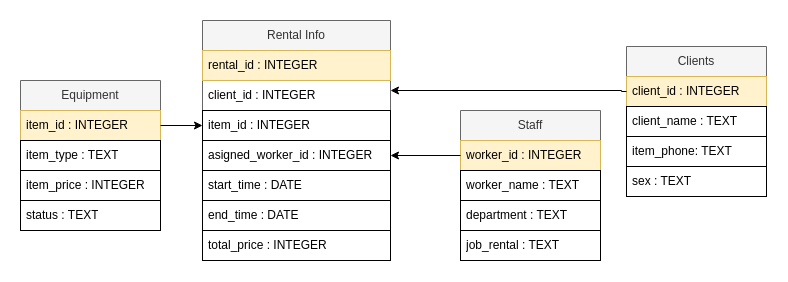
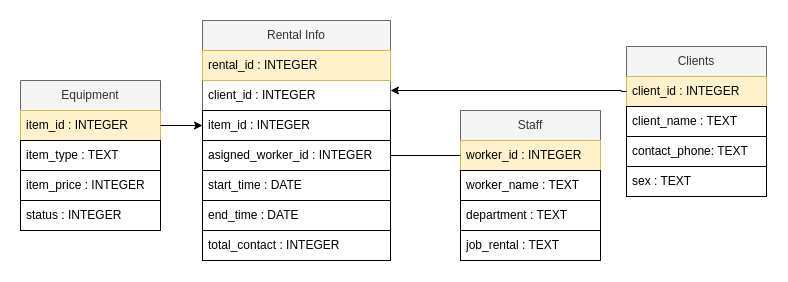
node "item_phone: TEXT": label "item_phone: TEXT" -> "contact_phone: TEXT"
edge "worker_id : INTEGER" -> "asigned_worker_id : INTEGER": arrowhead classic -> none
node "status : TEXT": label "status : TEXT" -> "status : INTEGER"
node "total_price : INTEGER": label "total_price : INTEGER" -> "total_contact : INTEGER"
